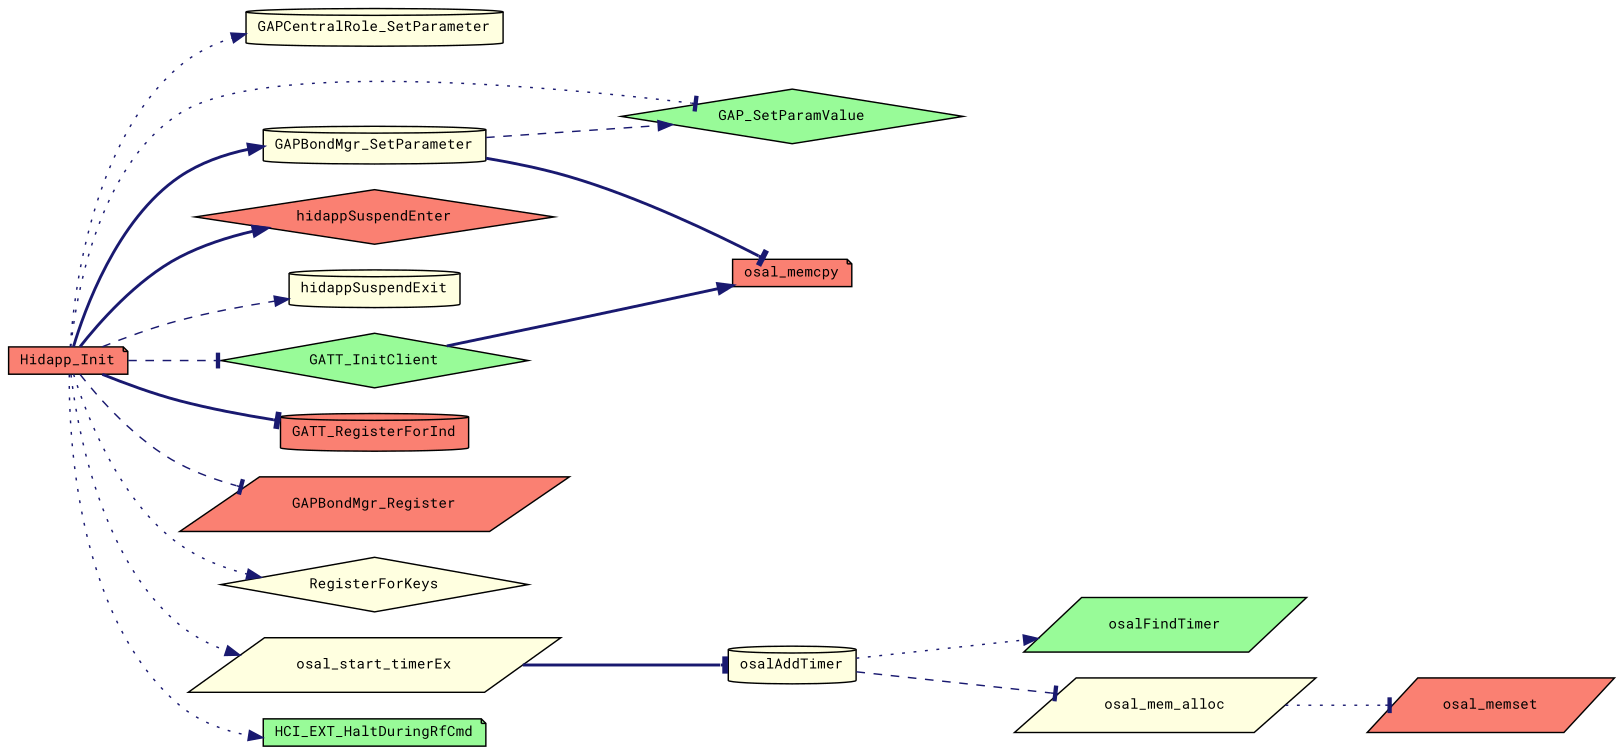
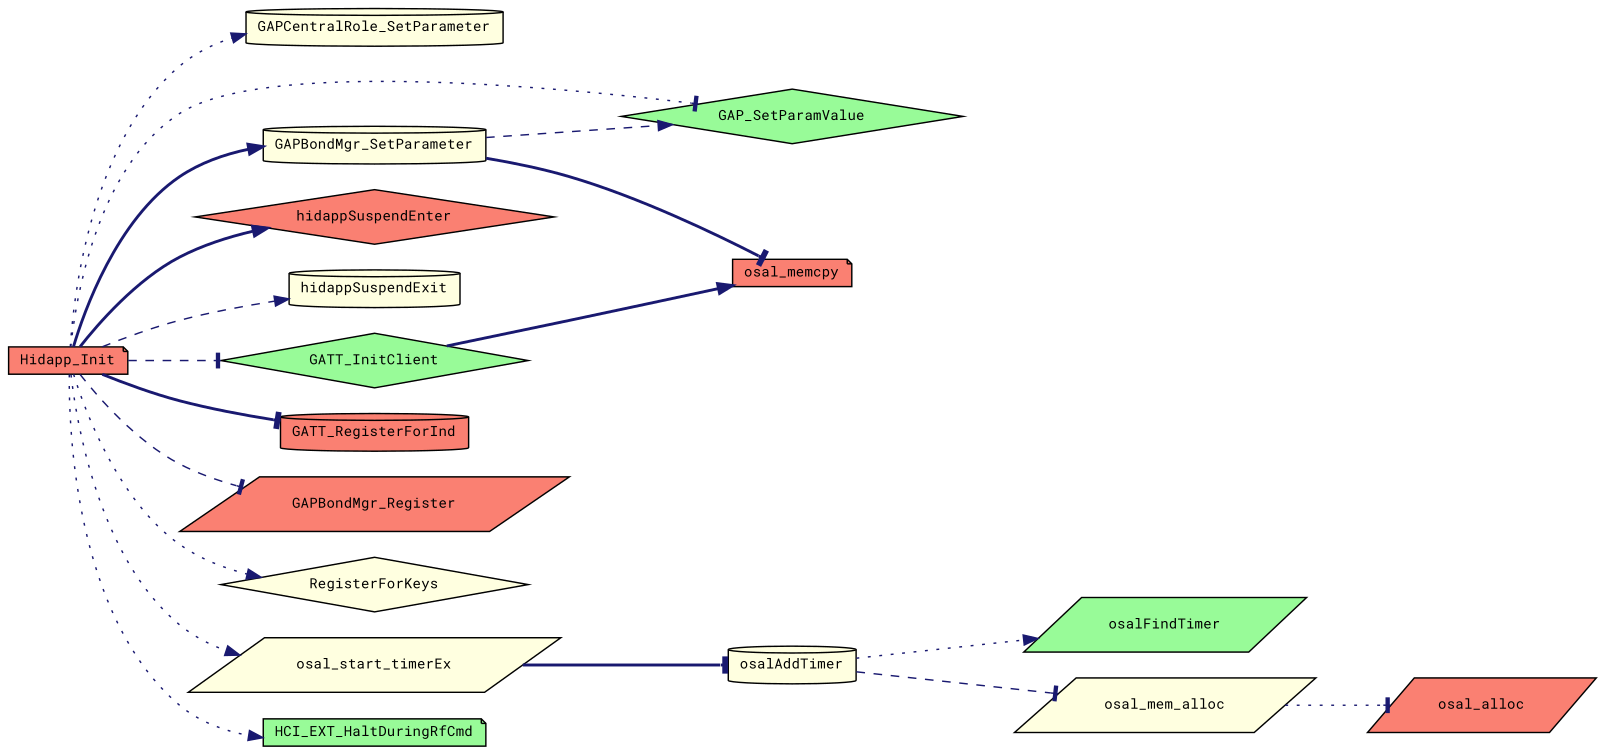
node "osal_memset": label "osal_memset" -> "osal_alloc"
